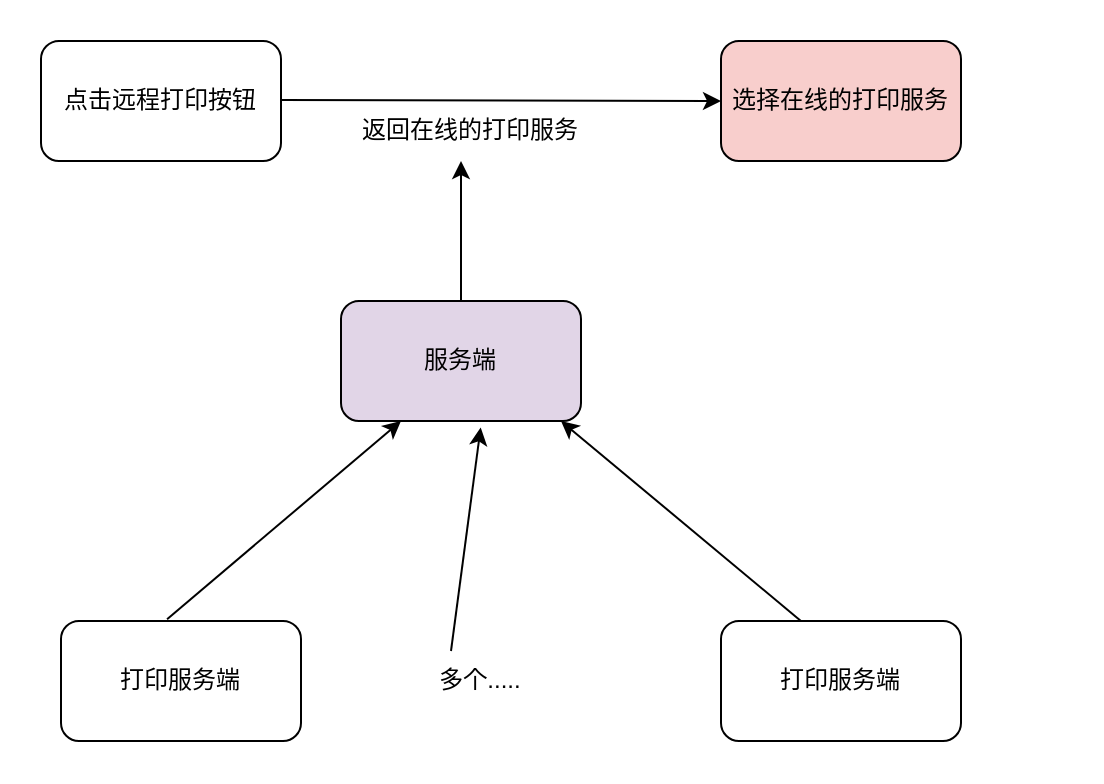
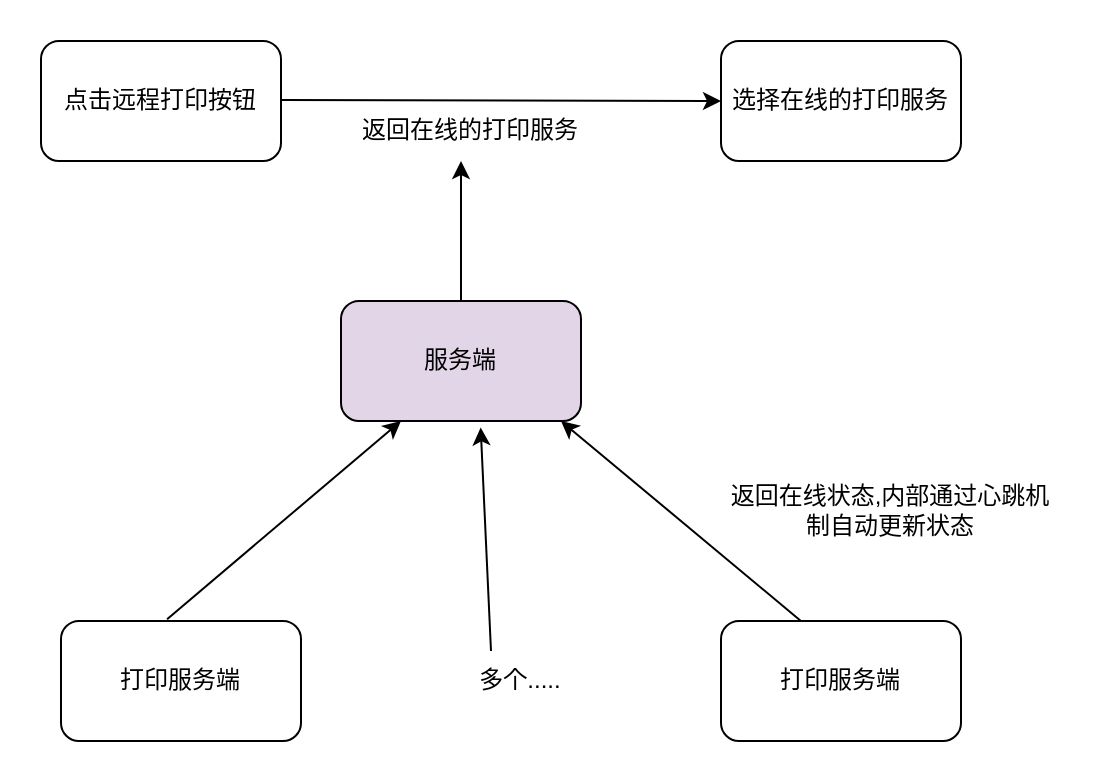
node "选择在线的打印服务": fillcolor #f8cecc -> #ffffff
node "返回在线状态,内部通过心跳机制自动更新状态": added
node "多个.....": moved (481, 681) -> (521, 681)
